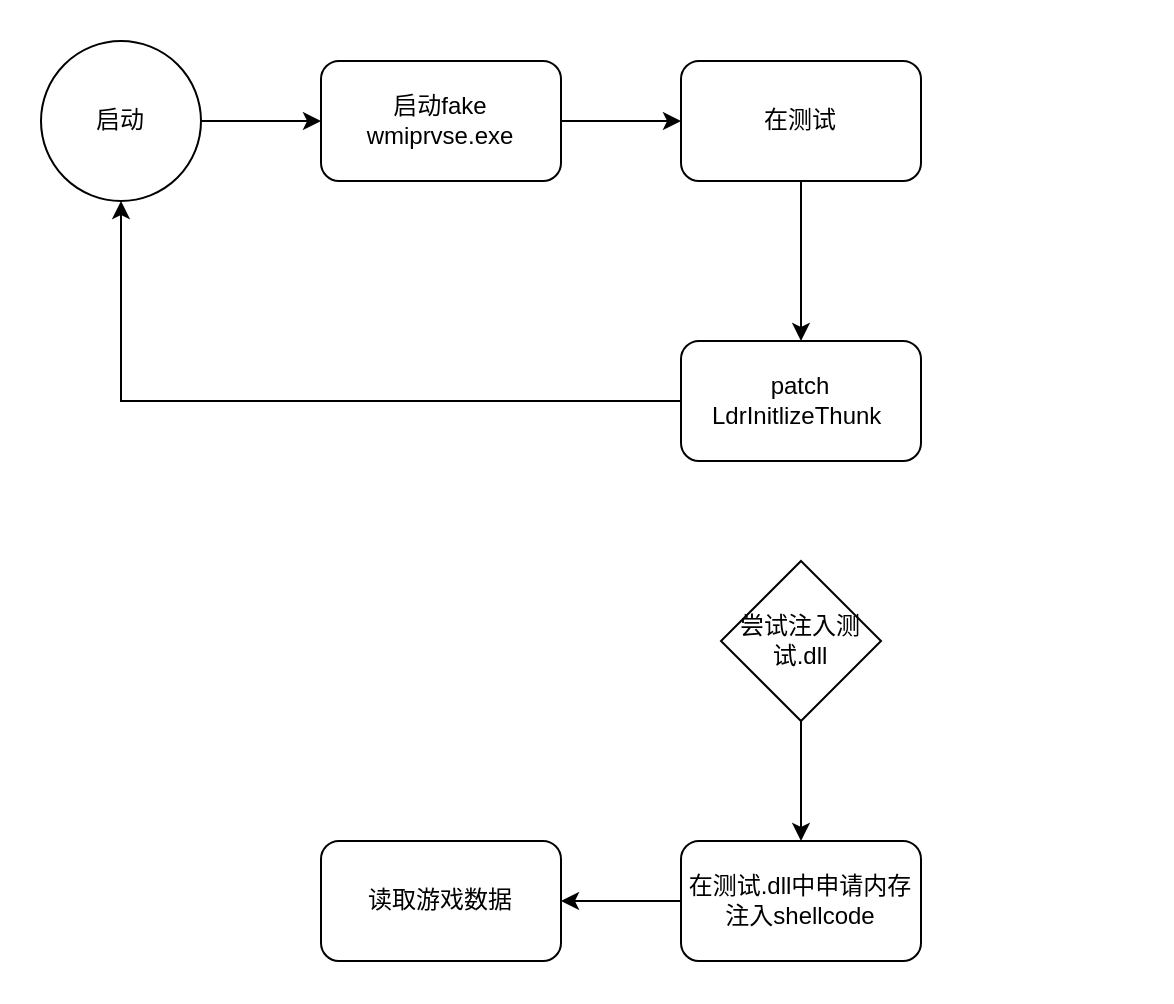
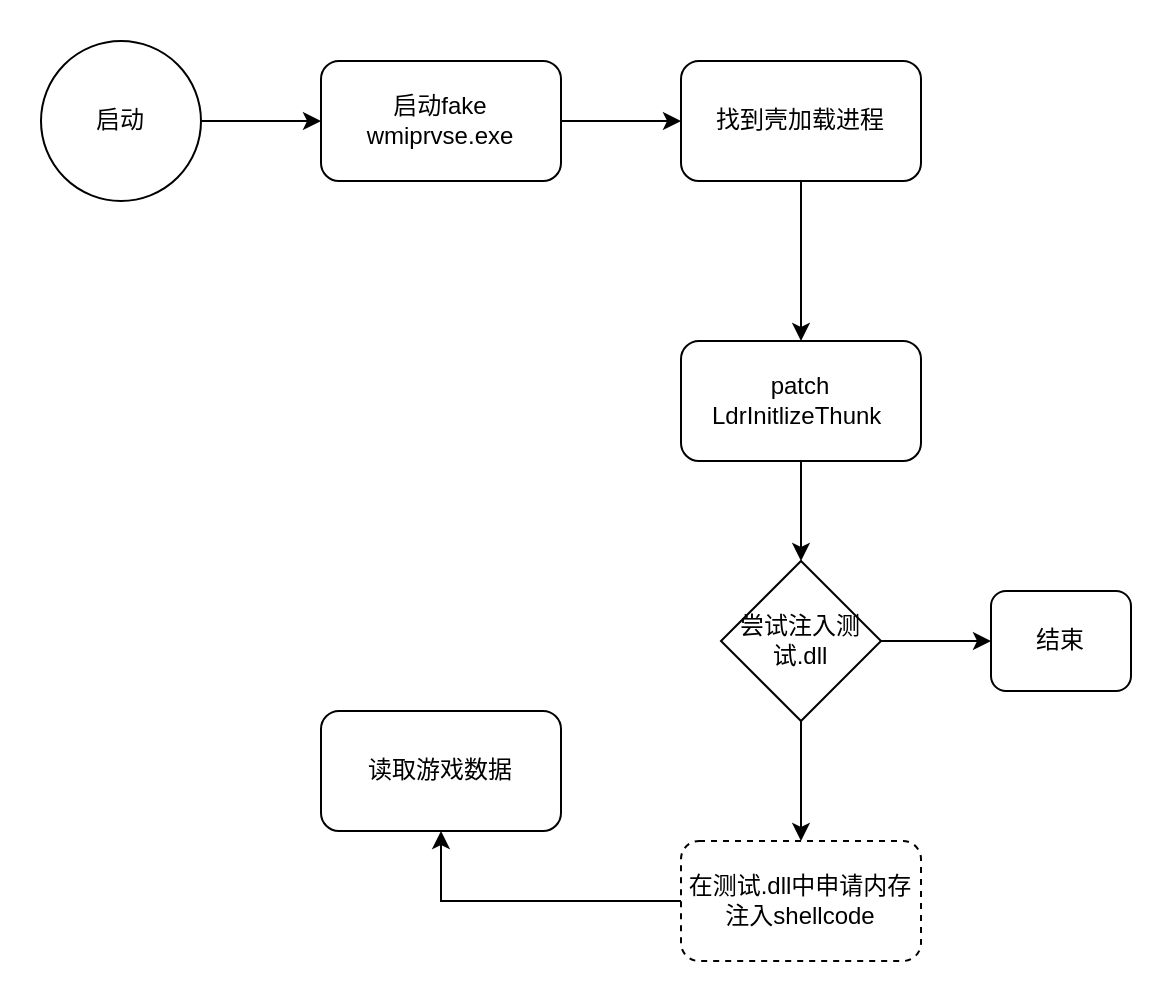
node "在测试": label "在测试" -> "找到壳加载进程"
edge "patch LdrInitlizeThunk" -> "启动": now "patch LdrInitlizeThunk" -> "尝试注入测试.dll"
edge "尝试注入测试.dll" -> "结束": added
node "结束": added
node "读取游戏数据": moved (441, 901) -> (441, 771)
node "在测试.dll中申请内存注入shellcode": style solid -> dashed
